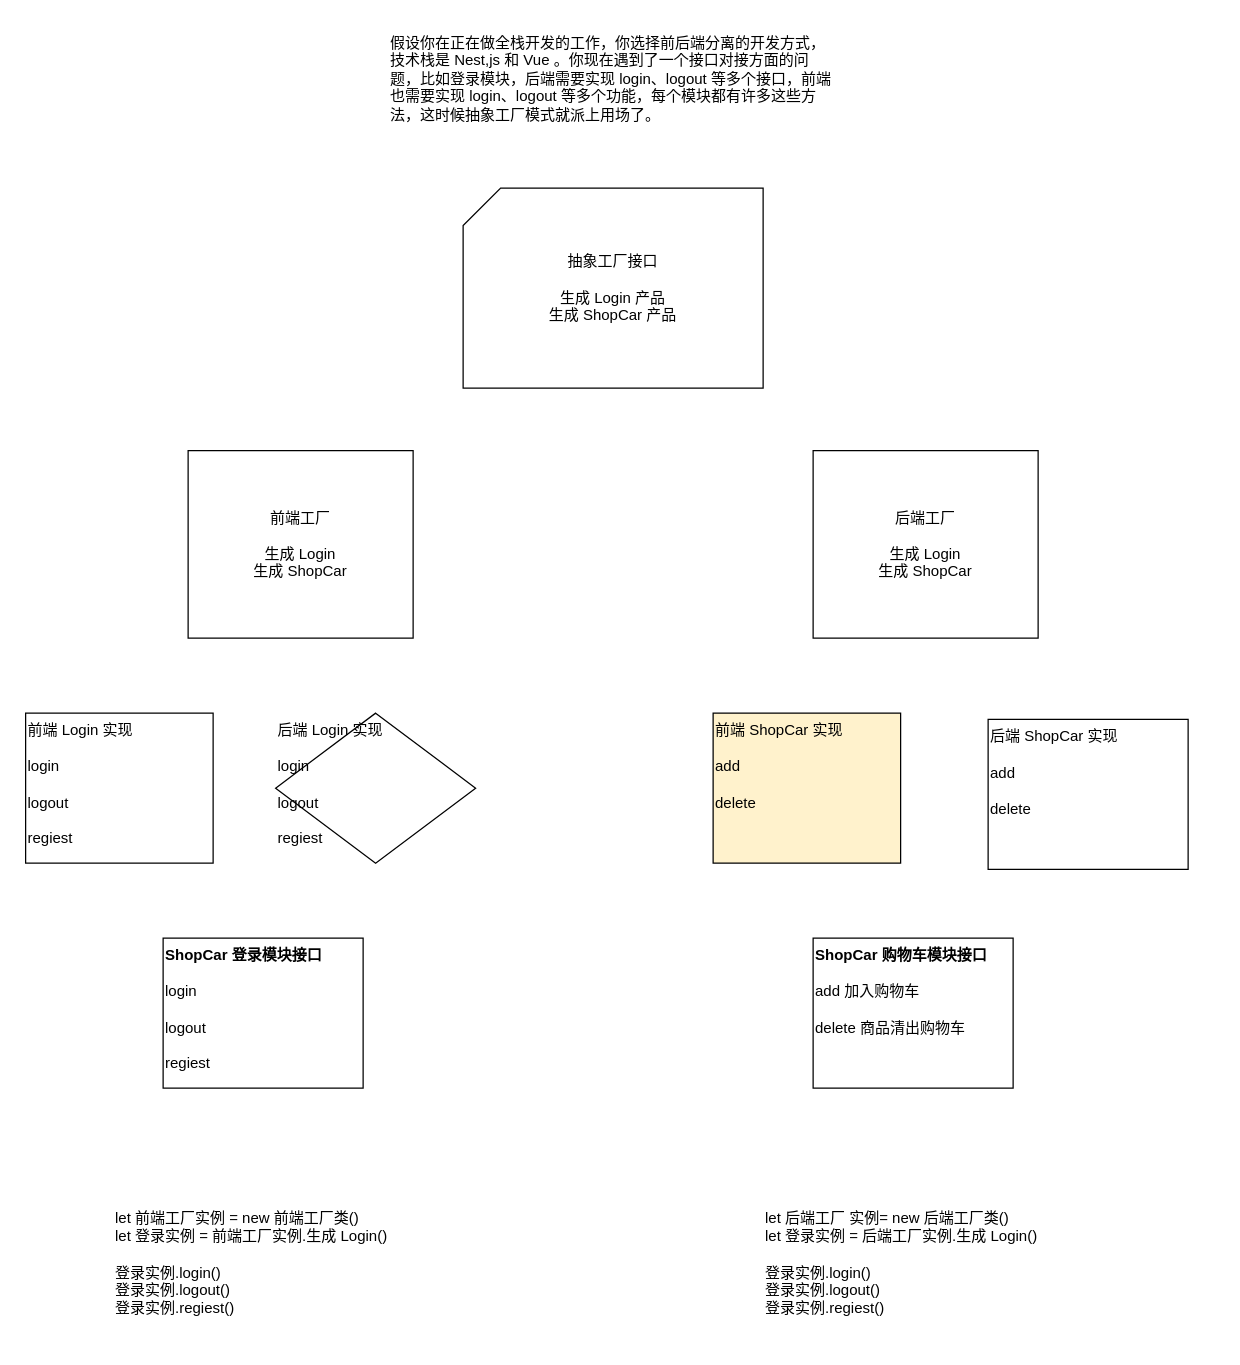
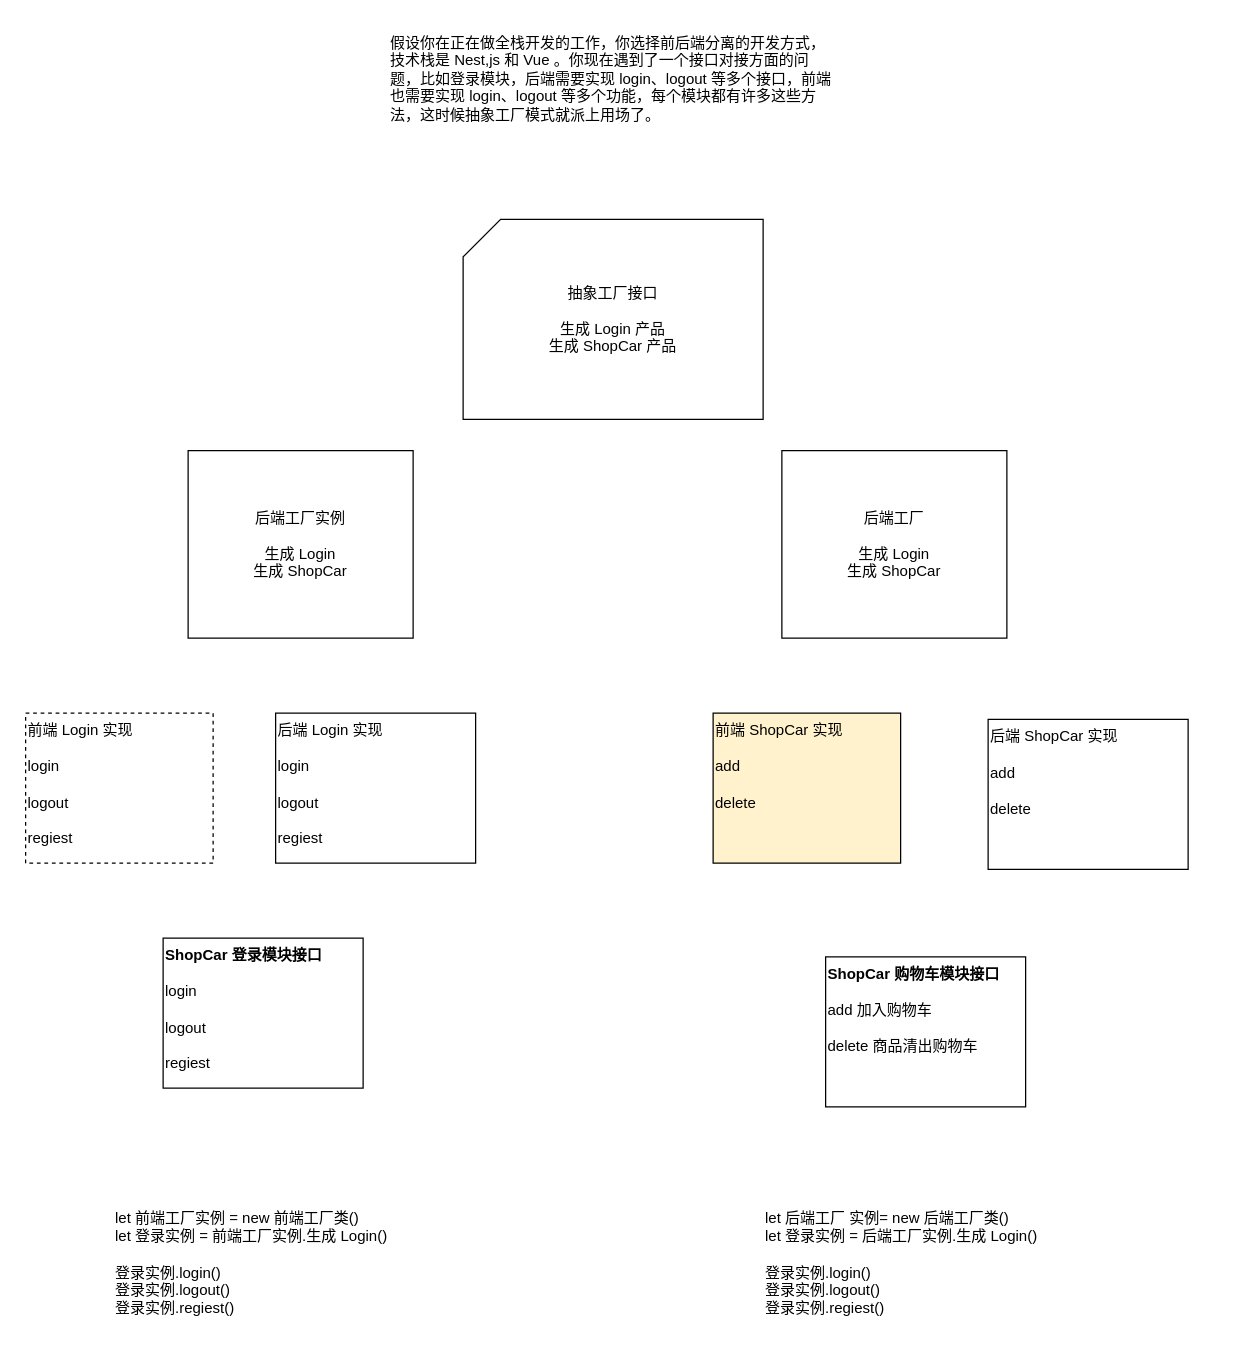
node "抽象工厂接口 生成 Login 产品 生成 ShopCar 产品": moved (613, 288) -> (613, 319)
node "前端工厂 生成 Login 生成 ShopCar": label "前端工厂 生成 Login 生成 ShopCar" -> "后端工厂实例 生成 Login 生成 ShopCar"
node "后端工厂 生成 Login 生成 ShopCar": moved (926, 544) -> (894, 544)
node "前端 Login 实现 login logout regiest": style solid -> dashed
node "后端 Login 实现 login logout regiest": shape diamond -> rectangle
node "ShopCar 购物车模块接口 add 加入购物车 delete 商品清出购物车": moved (913, 1013) -> (926, 1032)
